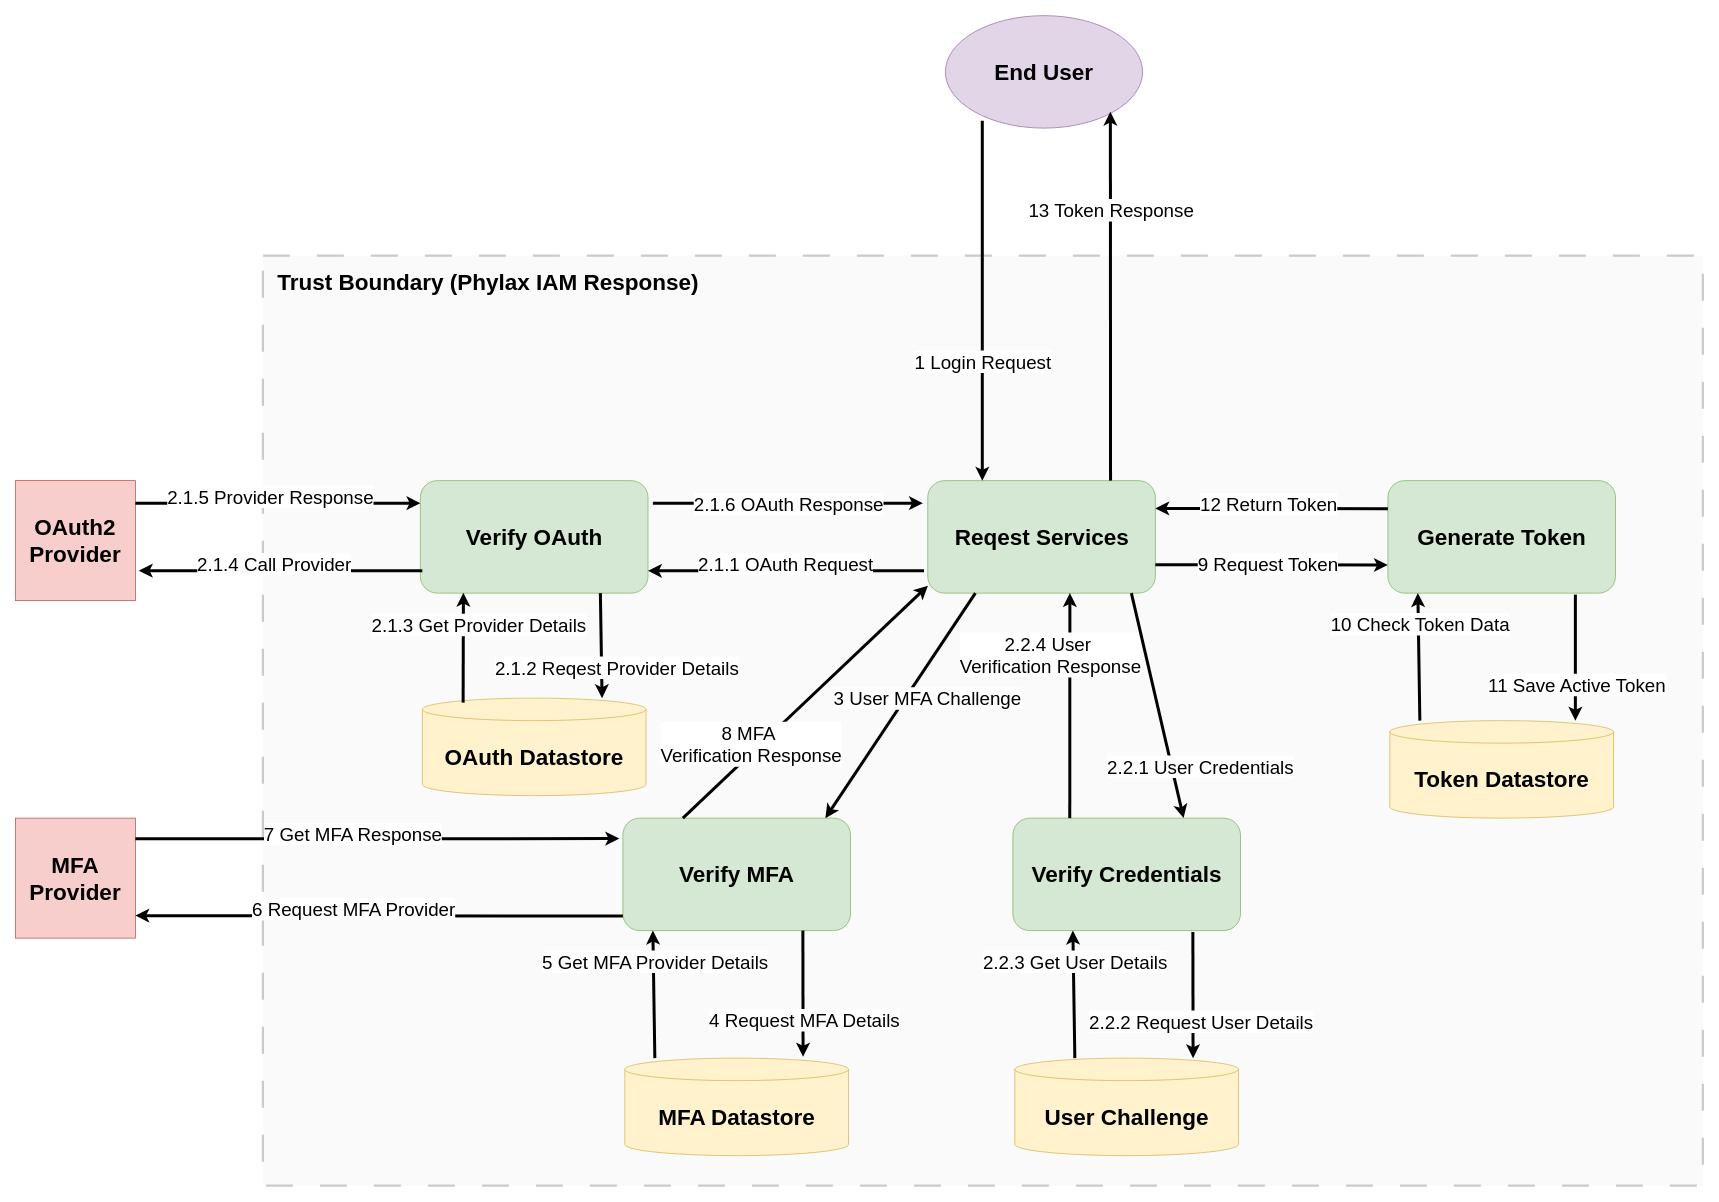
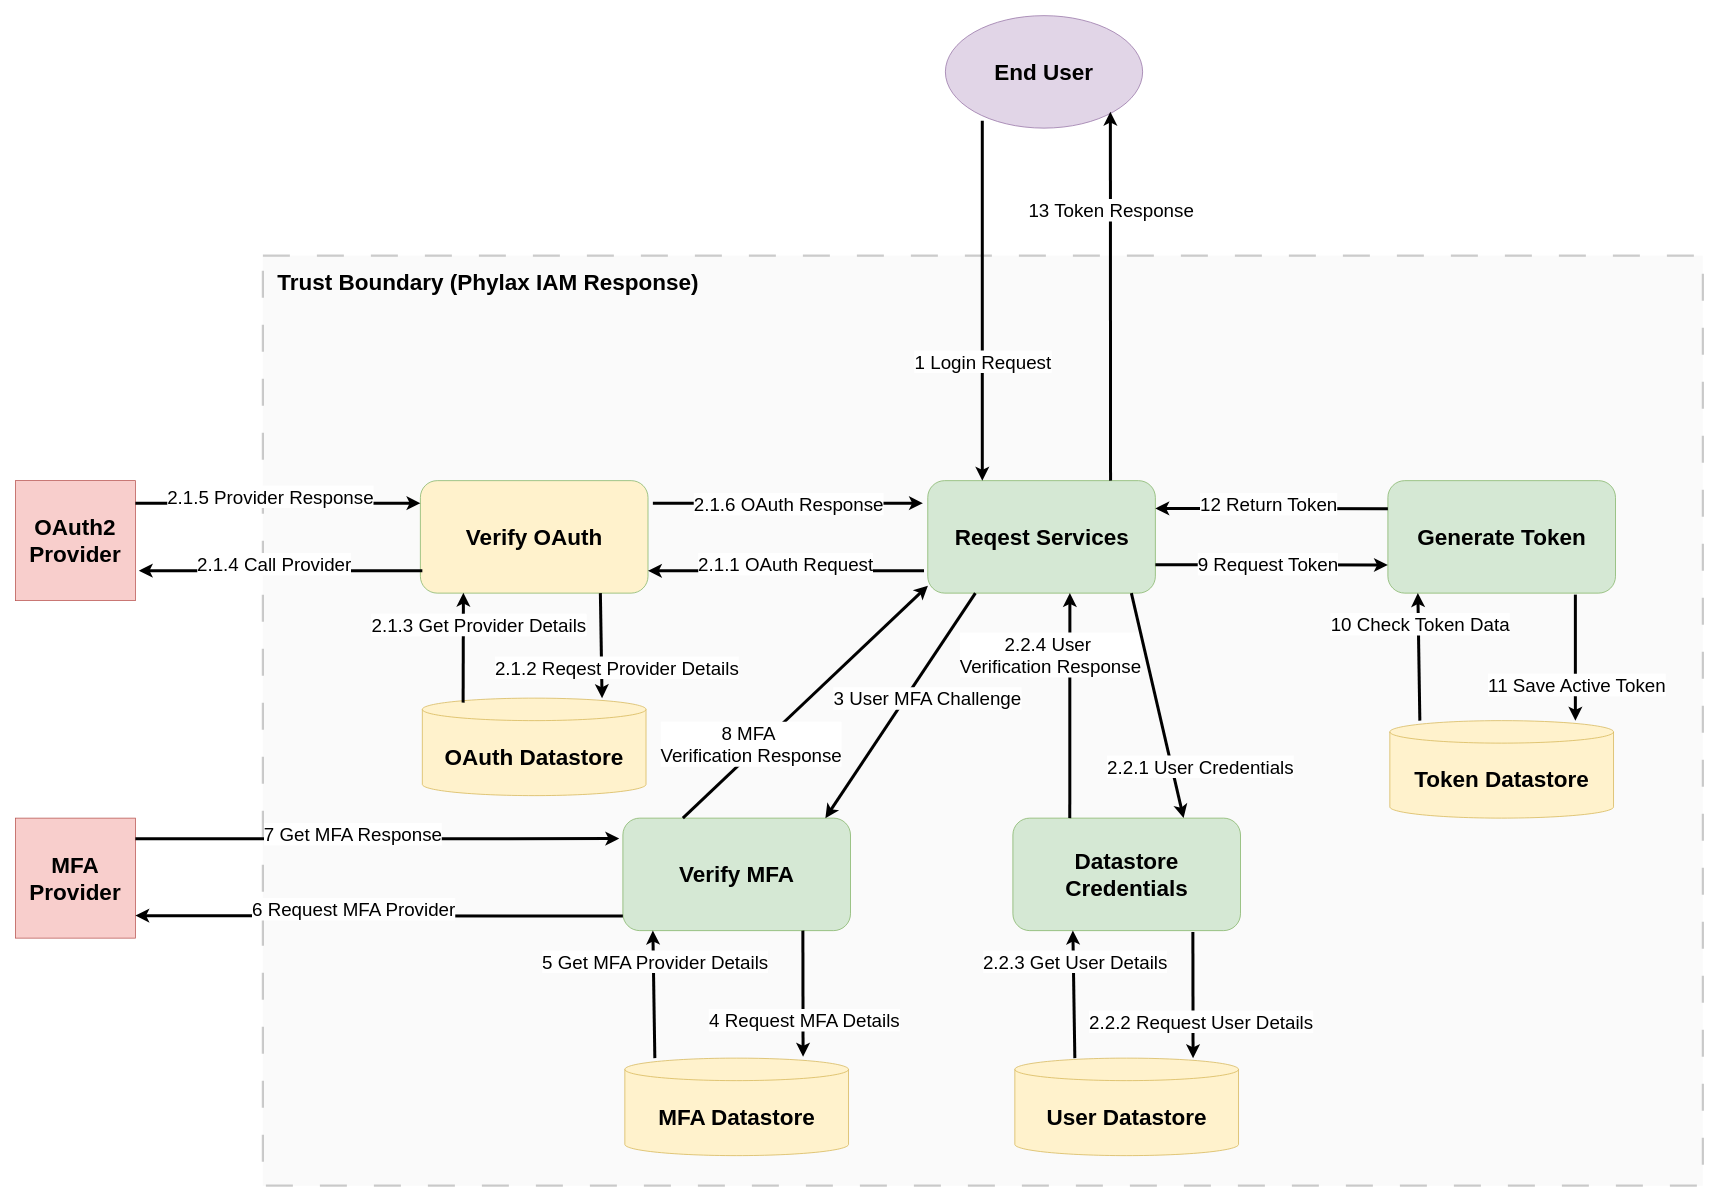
node "Verify OAuth": fillcolor #d5e8d4 -> #fff2cc
node "Verify Credentials": label "Verify Credentials" -> "Datastore Credentials"
node "User Challenge": label "User Challenge" -> "User Datastore"
